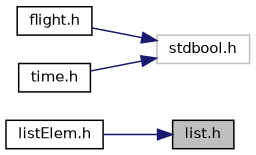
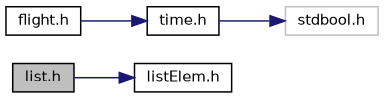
edge "flight.h" -> "stdbool.h": now "flight.h" -> "time.h"
edge "listElem.h" -> "list.h": reversed
